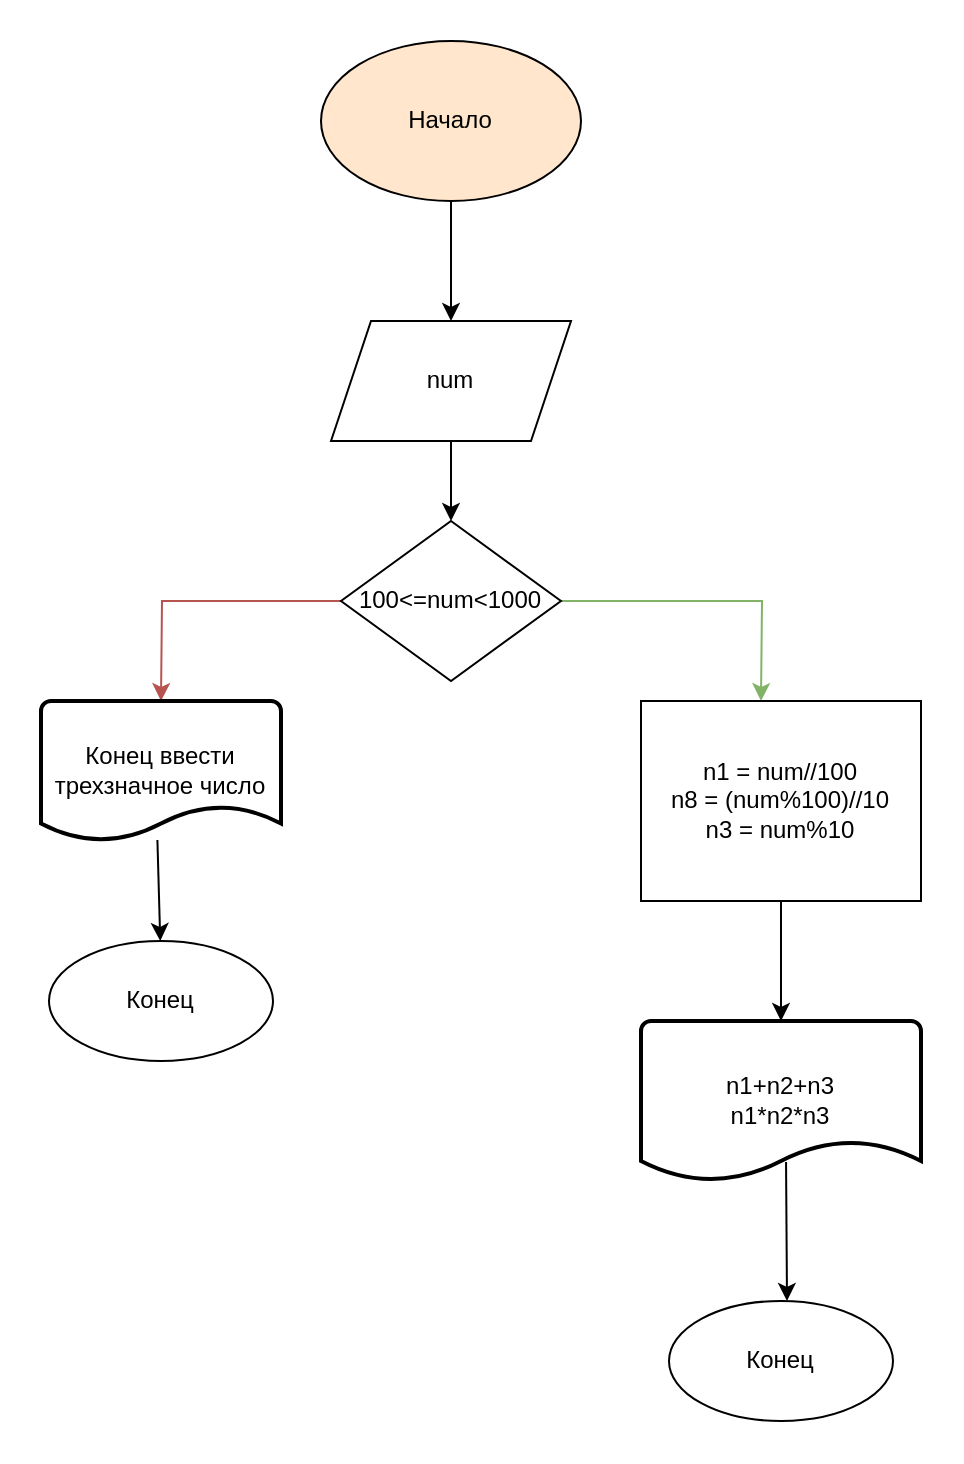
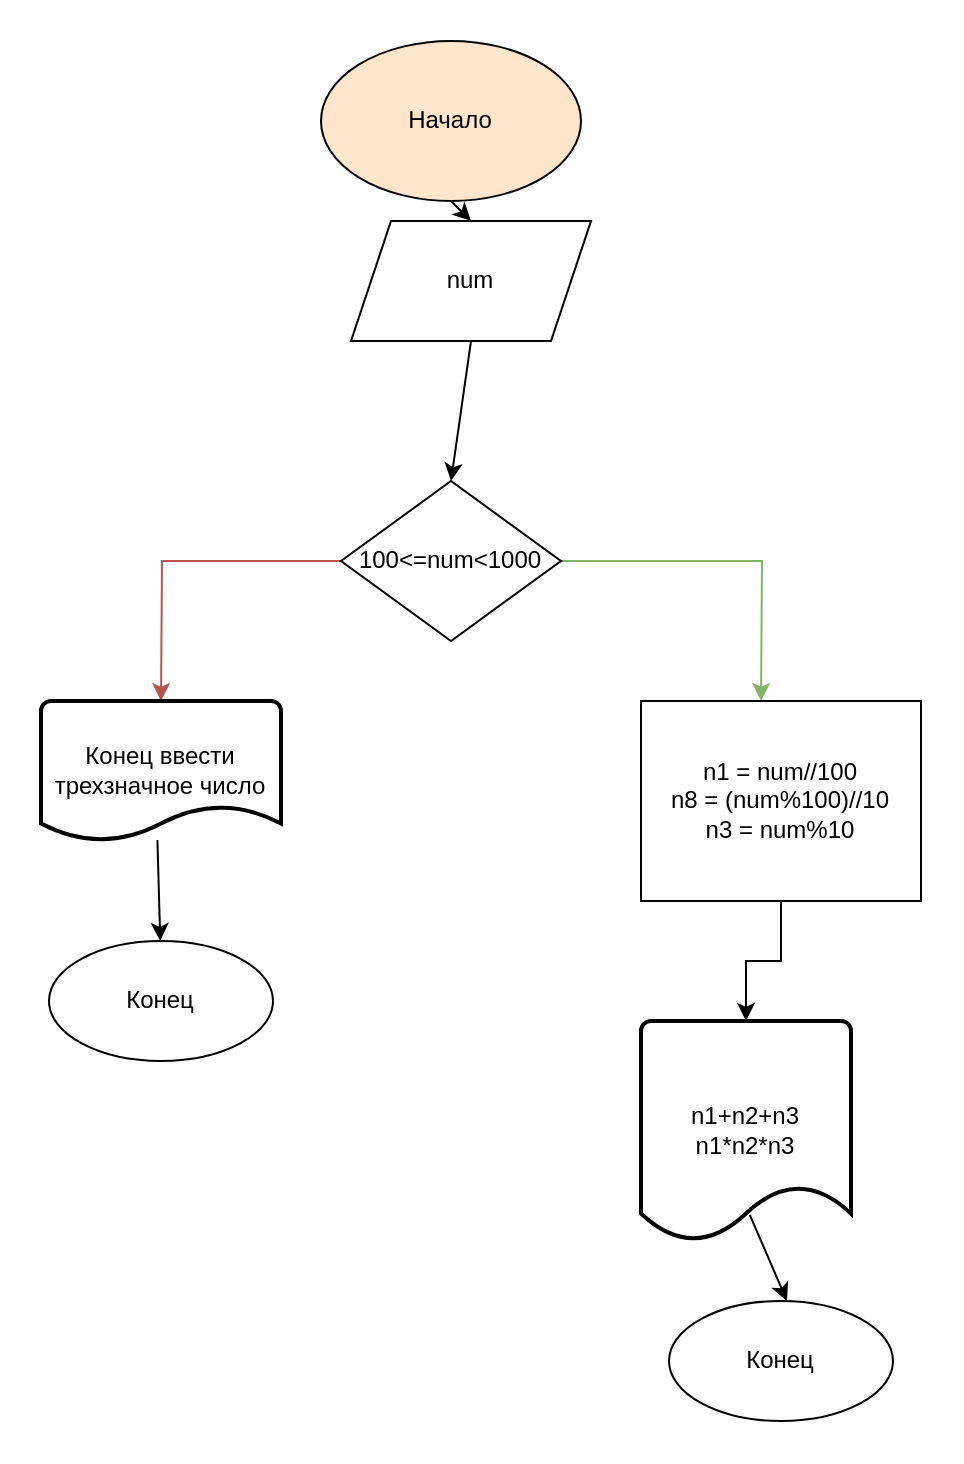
node "num": moved (451, 381) -> (471, 281)
node "100<=num<1000": moved (451, 601) -> (451, 561)
node "n1+n2+n3 n1*n2*n3": size 280x160 -> 210x220
